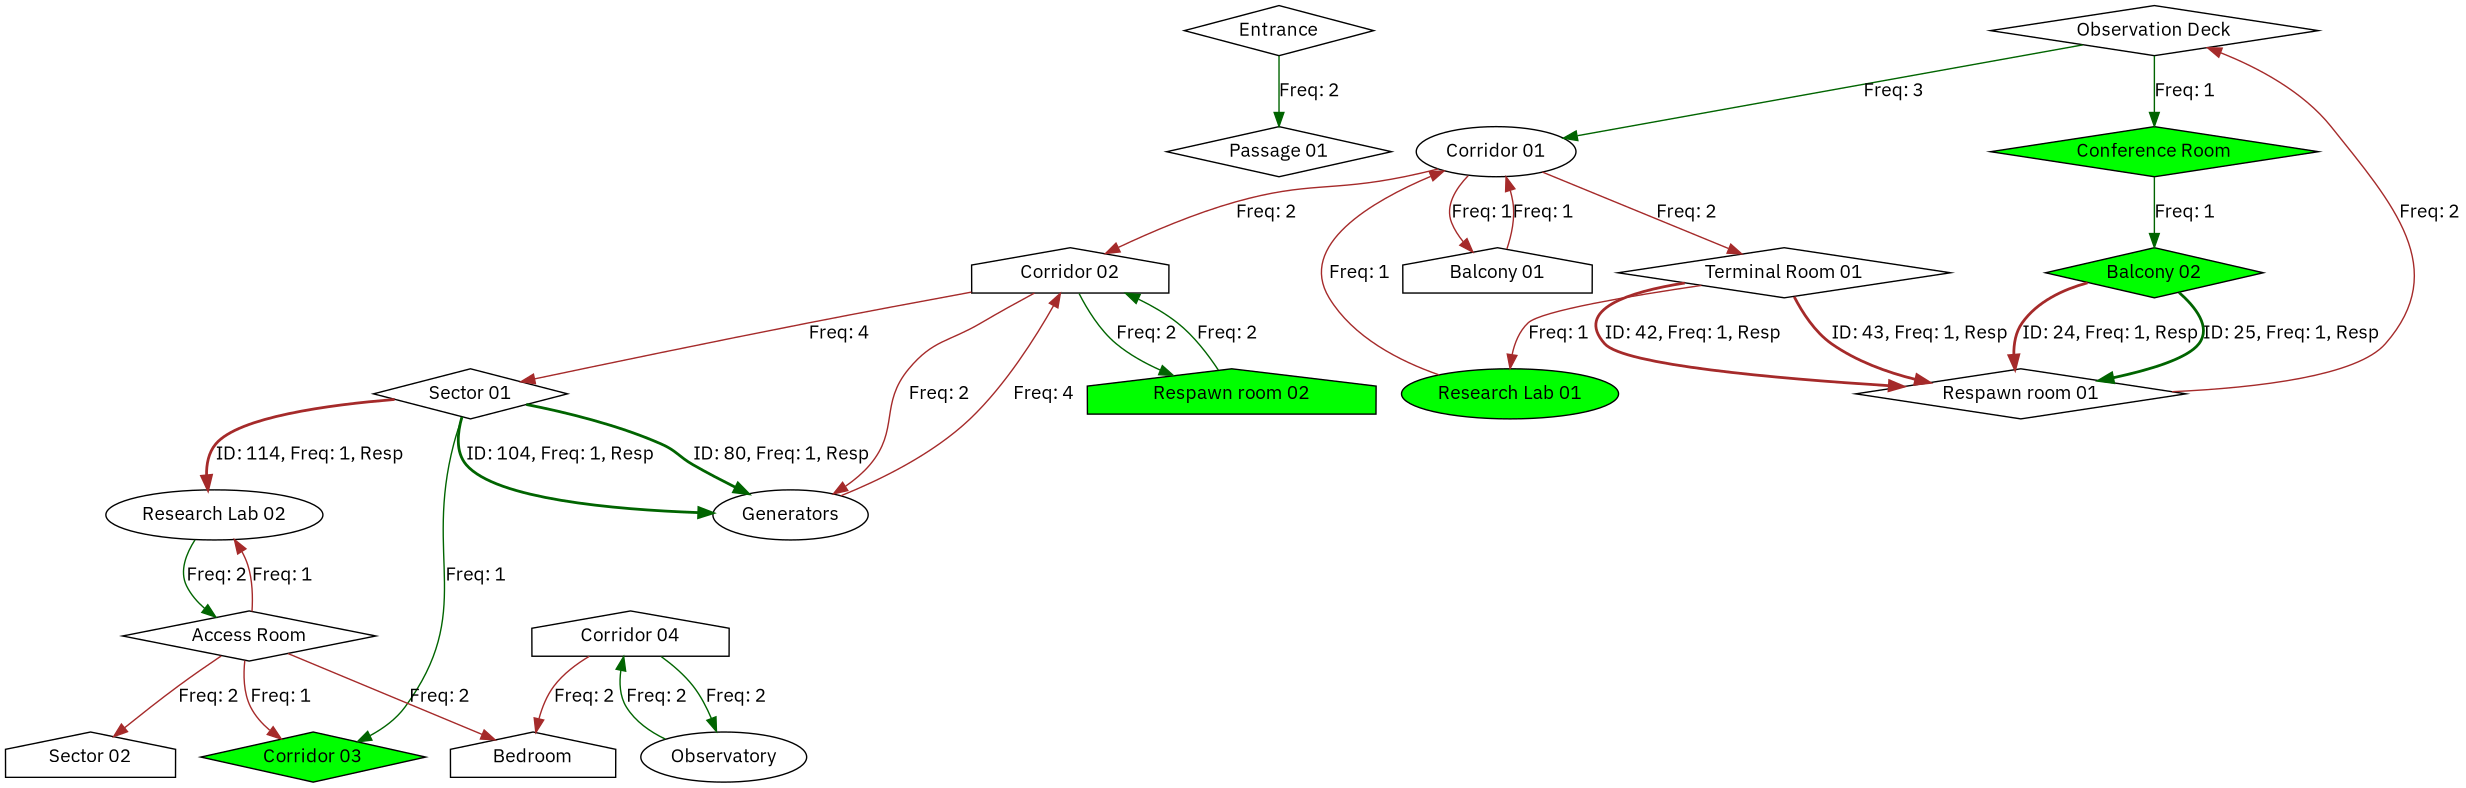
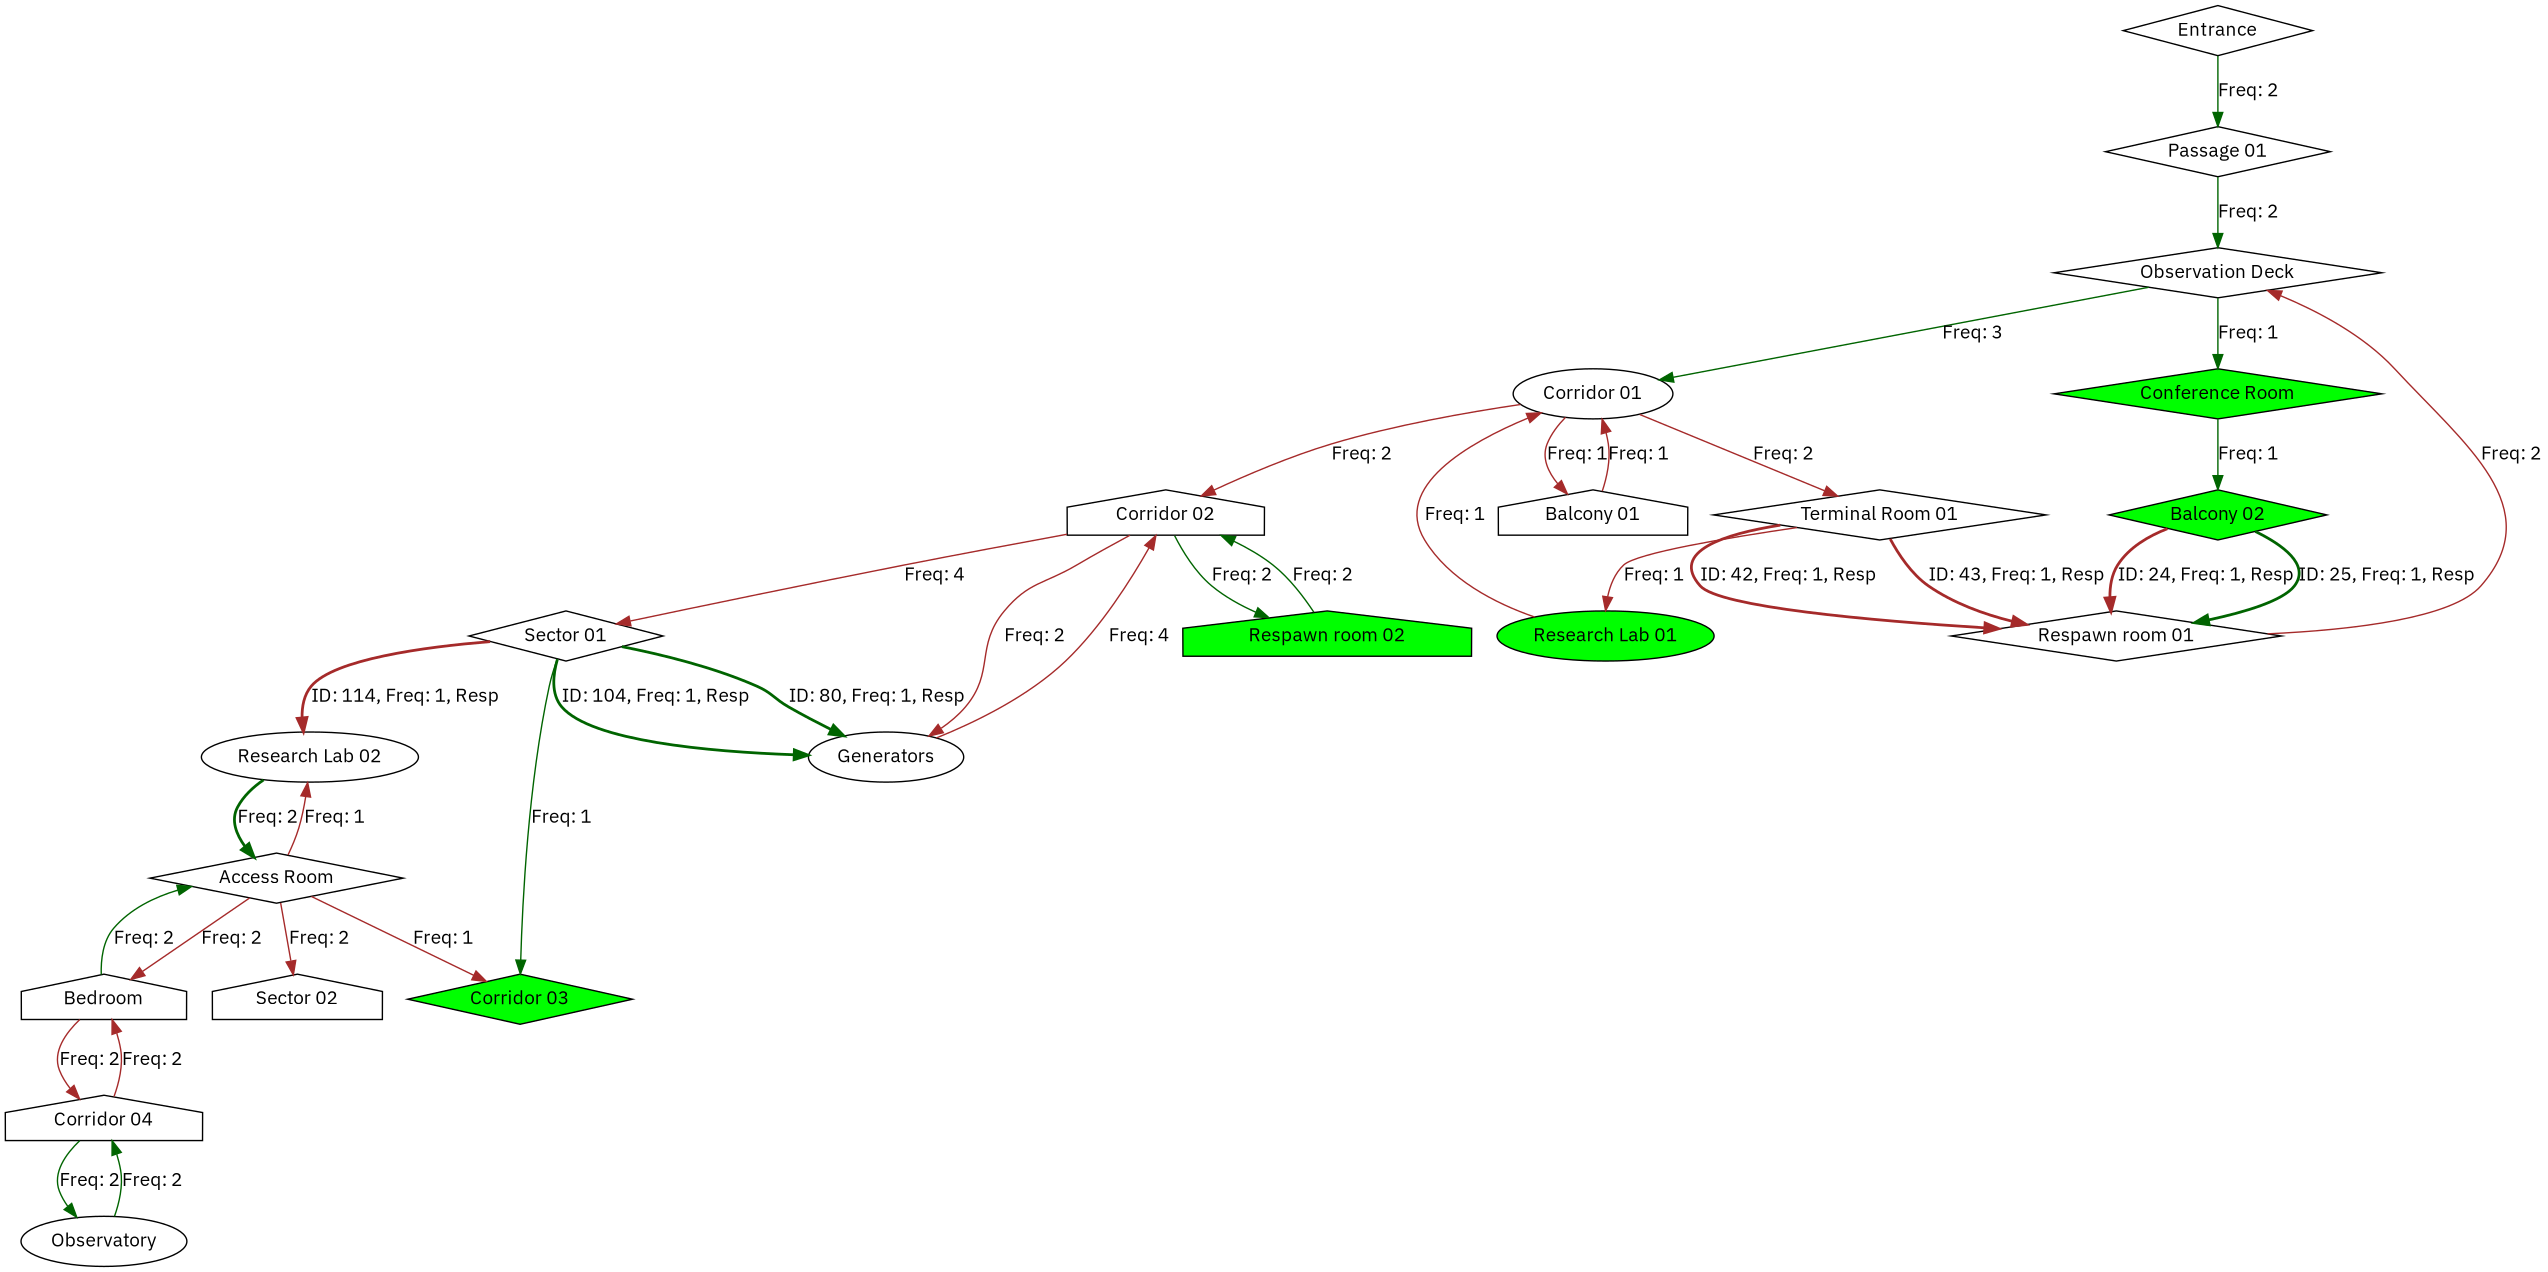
edge "Passage 01" -> "Observation Deck": added, label "Freq: 2"
edge "Research Lab 02" -> "Access Room": style solid -> bold
edge "Bedroom" -> "Access Room": added, label "Freq: 2"
edge "Bedroom" -> "Corridor 04": added, label "Freq: 2"
